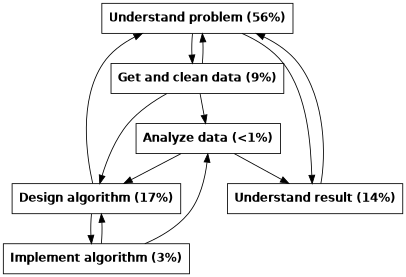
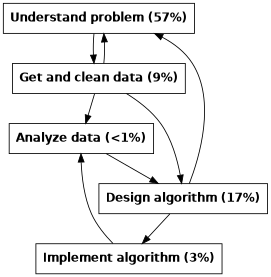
node "Understand problem (56%)": label "Understand problem (56%)" -> "Understand problem (57%)"
node "Understand result (14%)": removed
edge "Implement algorithm (3%)" -> "Design algorithm (17%)": removed
